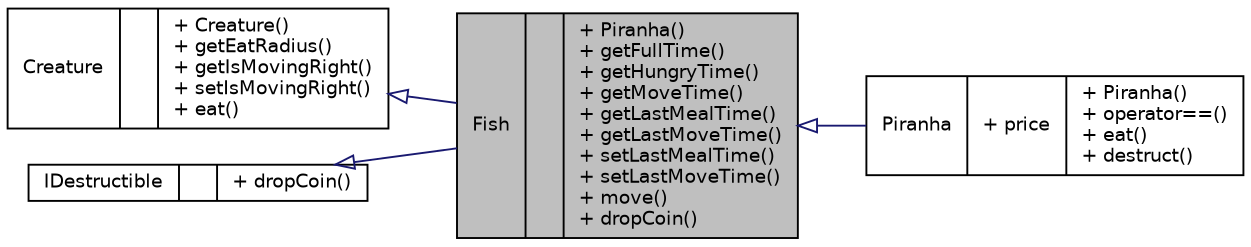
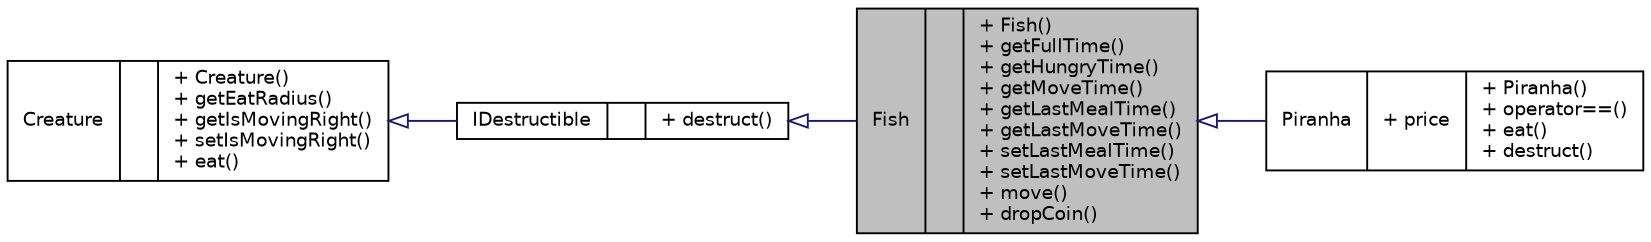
node "Fish": text "+ Piranha()" -> "+ Fish()"
edge "Fish" -> "Creature": now "IDestructible" -> "Creature"
node "IDestructible": text "+ dropCoin()" -> "+ destruct()"
